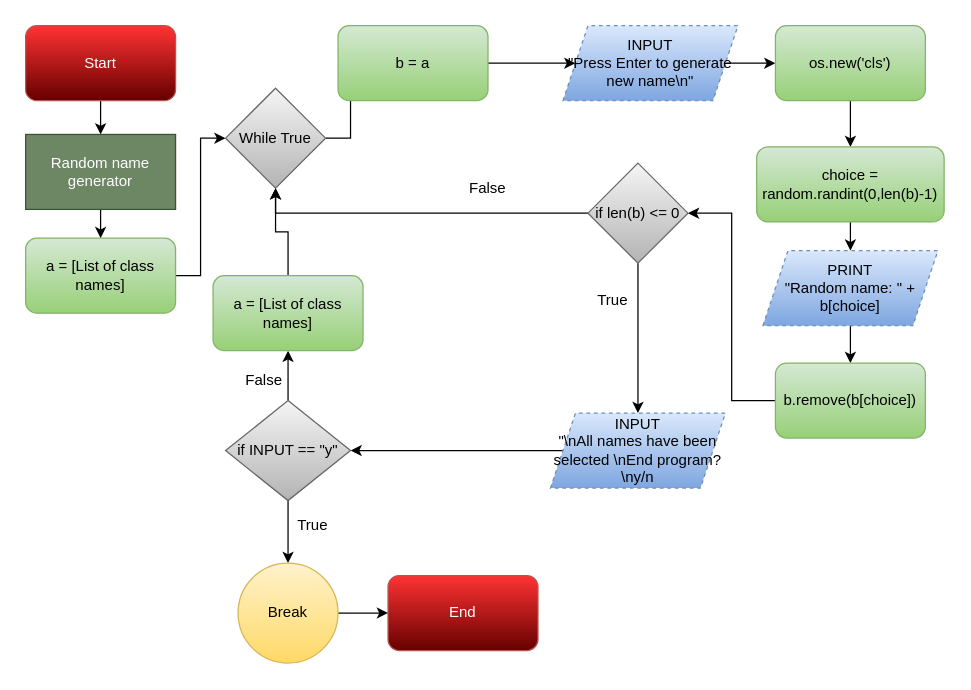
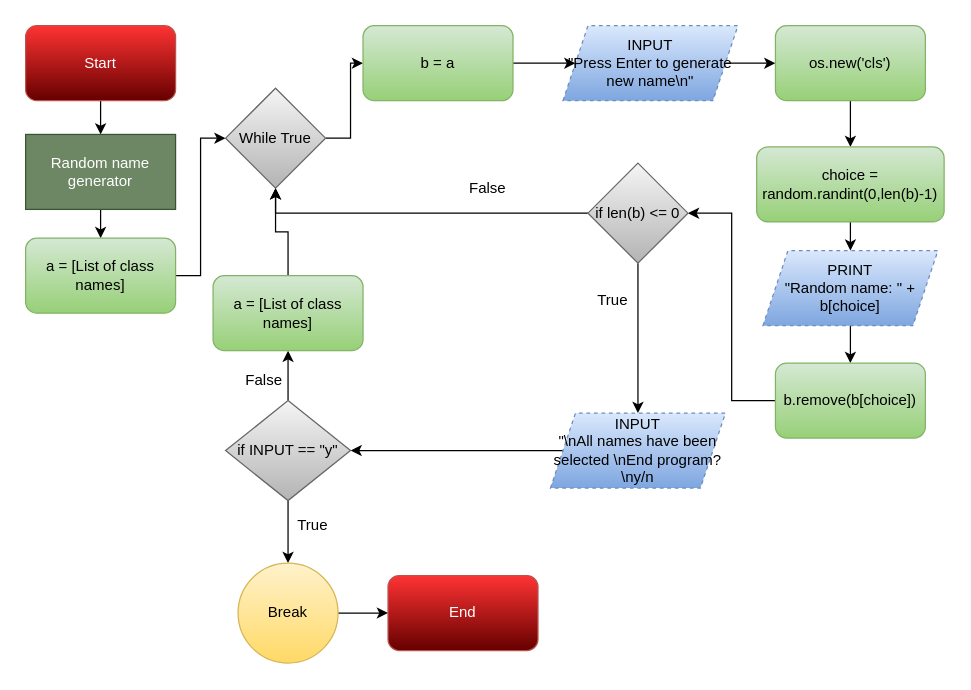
node "b = a": moved (413, 63) -> (438, 63)
